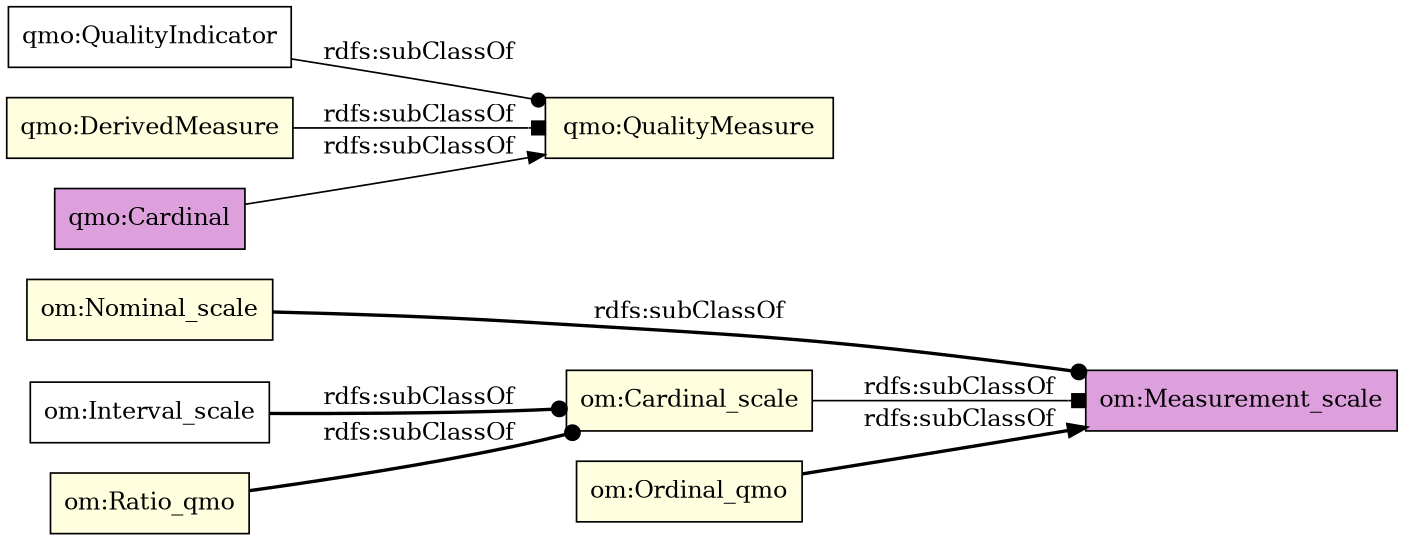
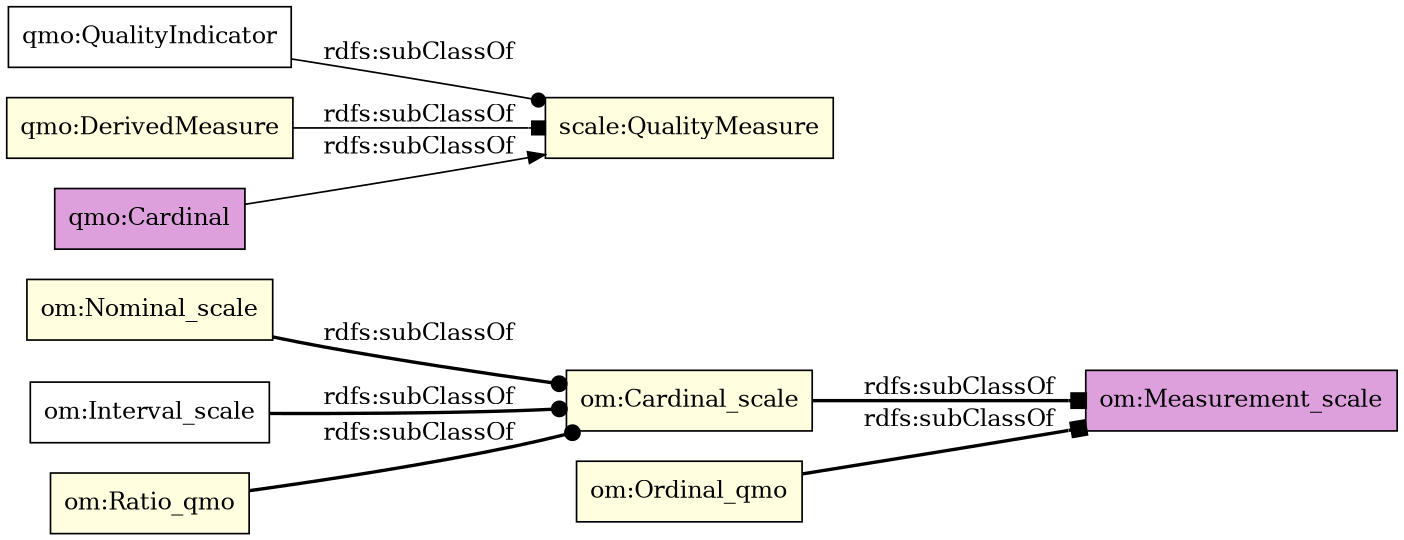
node "qmo:QualityMeasure": label "qmo:QualityMeasure" -> "scale:QualityMeasure"
edge "om:Nominal_scale" -> "om:Measurement_scale": now "om:Nominal_scale" -> "om:Cardinal_scale"
edge "om:Cardinal_scale" -> "om:Measurement_scale": style solid -> bold
edge "om:Ordinal_qmo" -> "om:Measurement_scale": arrowhead normal -> box
